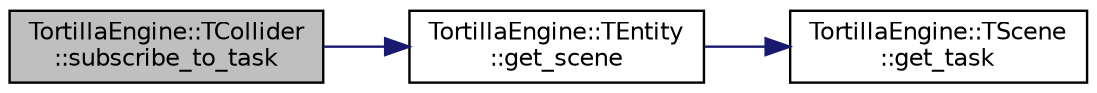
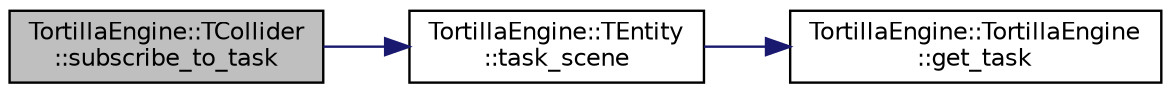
node "TortillaEngine::TEntity ::get_scene": label "TortillaEngine::TEntity ::get_scene" -> "TortillaEngine::TEntity ::task_scene"
node "TortillaEngine::TScene ::get_task": label "TortillaEngine::TScene ::get_task" -> "TortillaEngine::TortillaEngine ::get_task"
